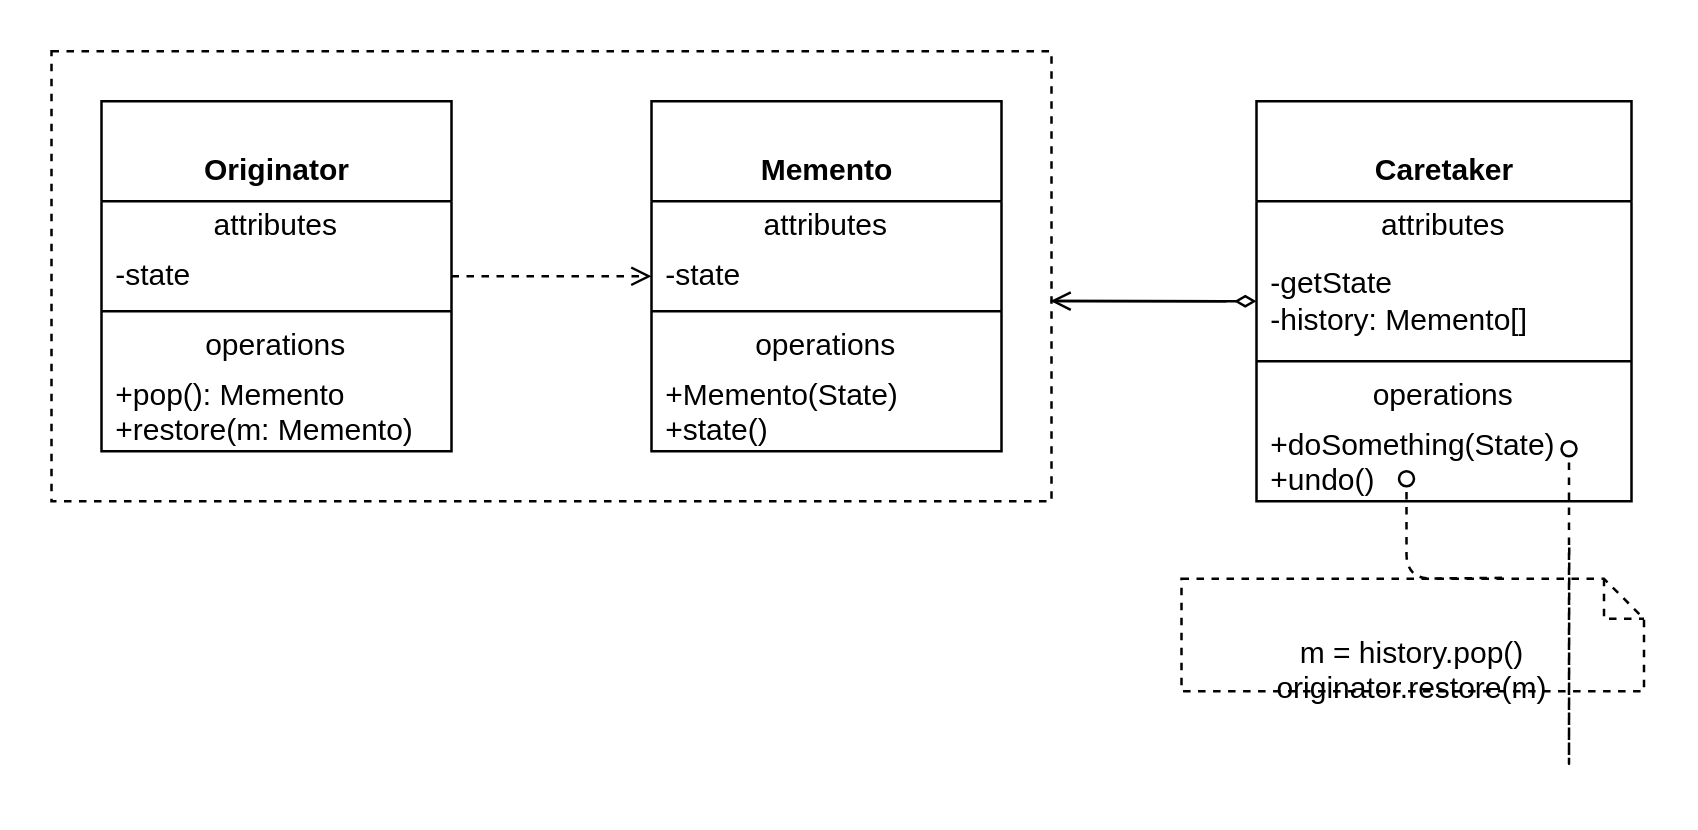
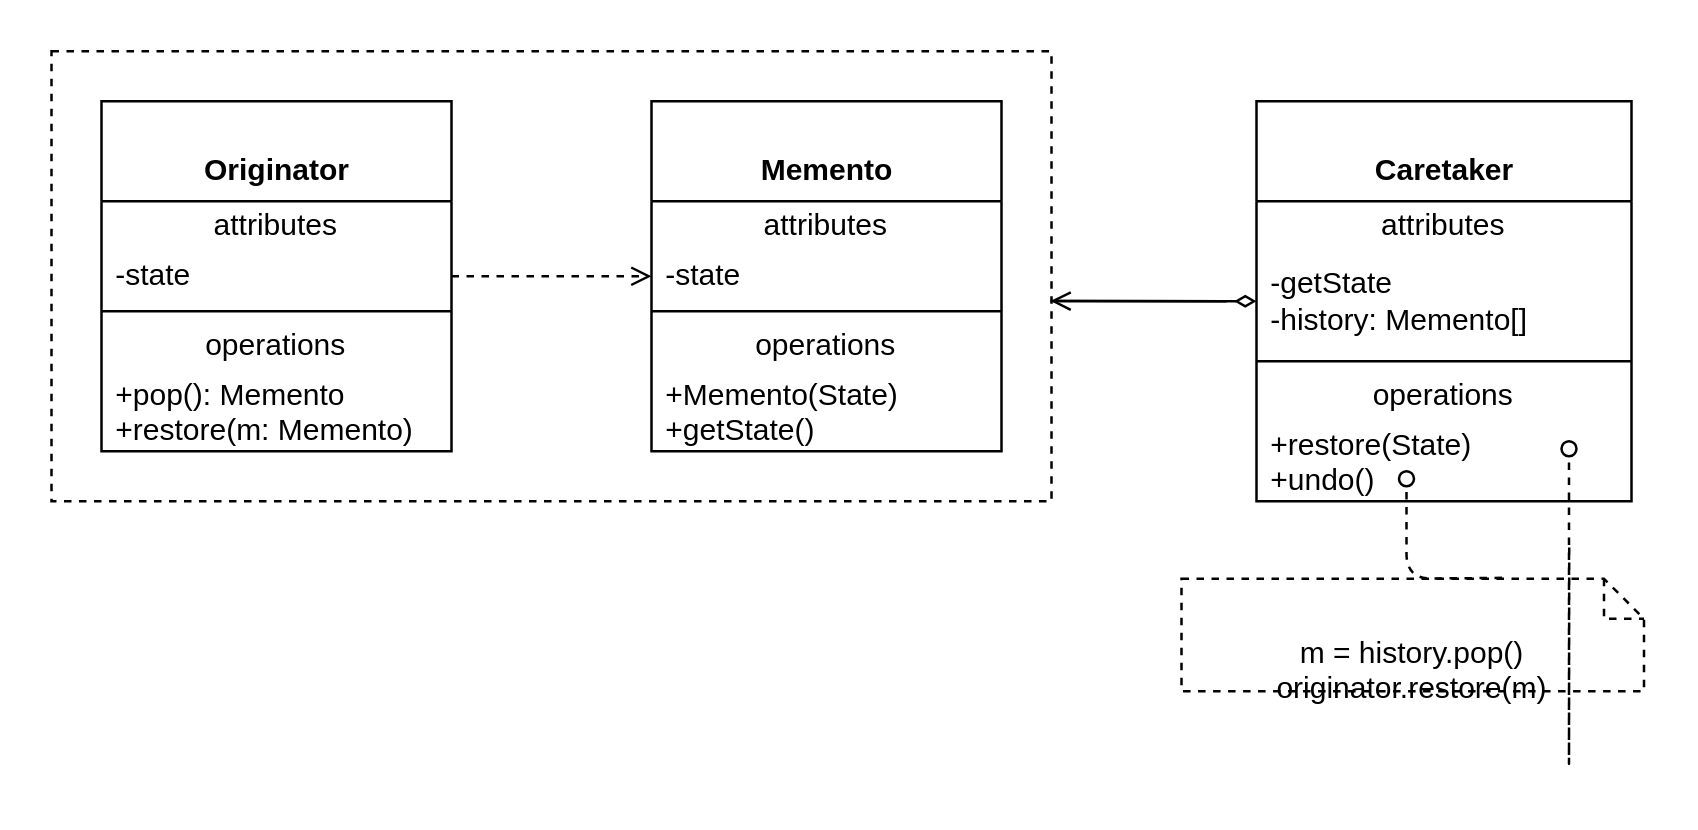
node "+Memento(State) +state()": label "+Memento(State) +state()" -> "+Memento(State) +getState()"
node "+doSomething(State) +undo()": label "+doSomething(State) +undo()" -> "+restore(State) +undo()"
